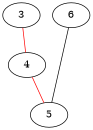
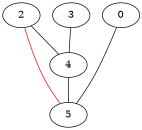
node "2": added
node "6": label "6" -> "0"
edge "3" -- "4": color red -> black
edge "4" -- "5": color red -> black
